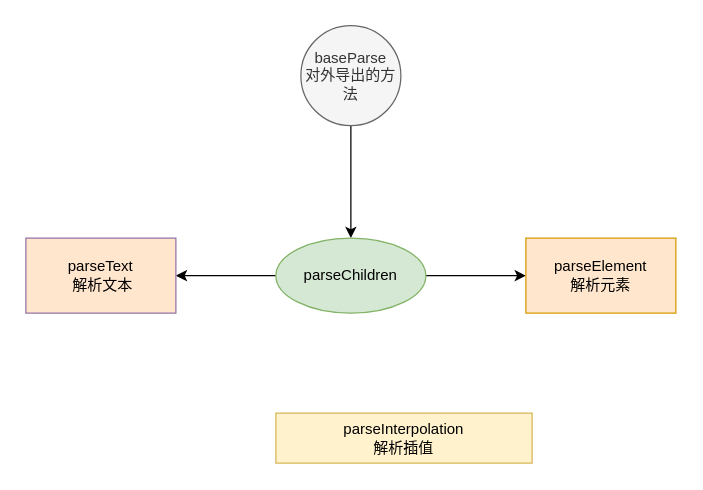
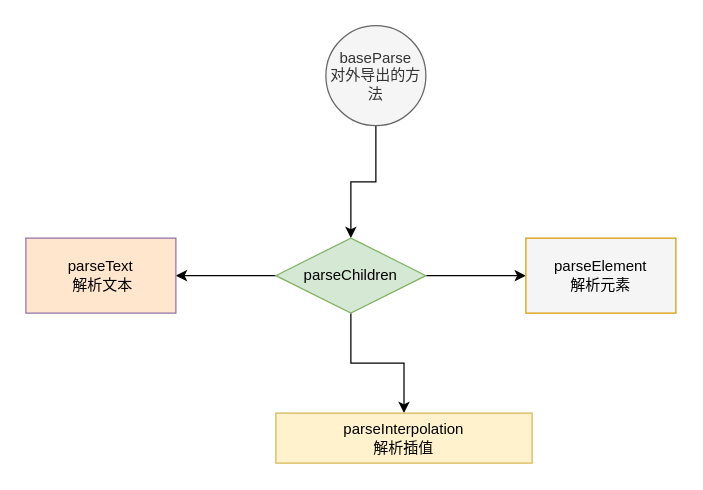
node "baseParse 对外导出的方法": moved (351, 76) -> (376, 76)
node "parseChildren": shape ellipse -> diamond
node "parseElement 解析元素": fillcolor #ffe6cc -> #f5f5f5
edge "parseChildren" -> "parseInterpolation 解析插值": added
